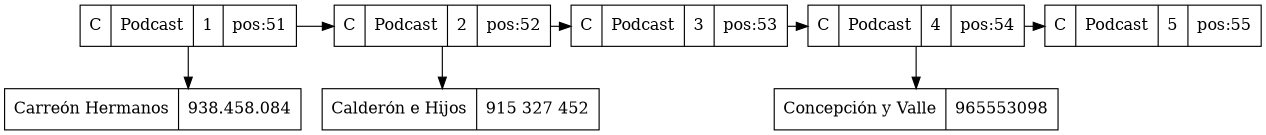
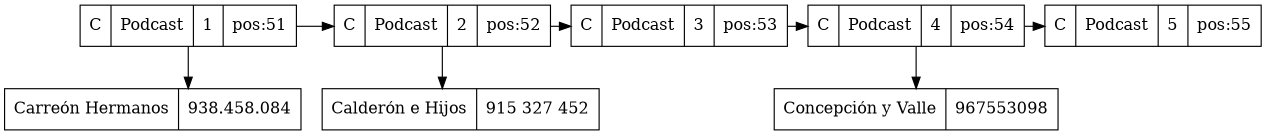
node "Concepción y Valle": text "965553098" -> "967553098"
